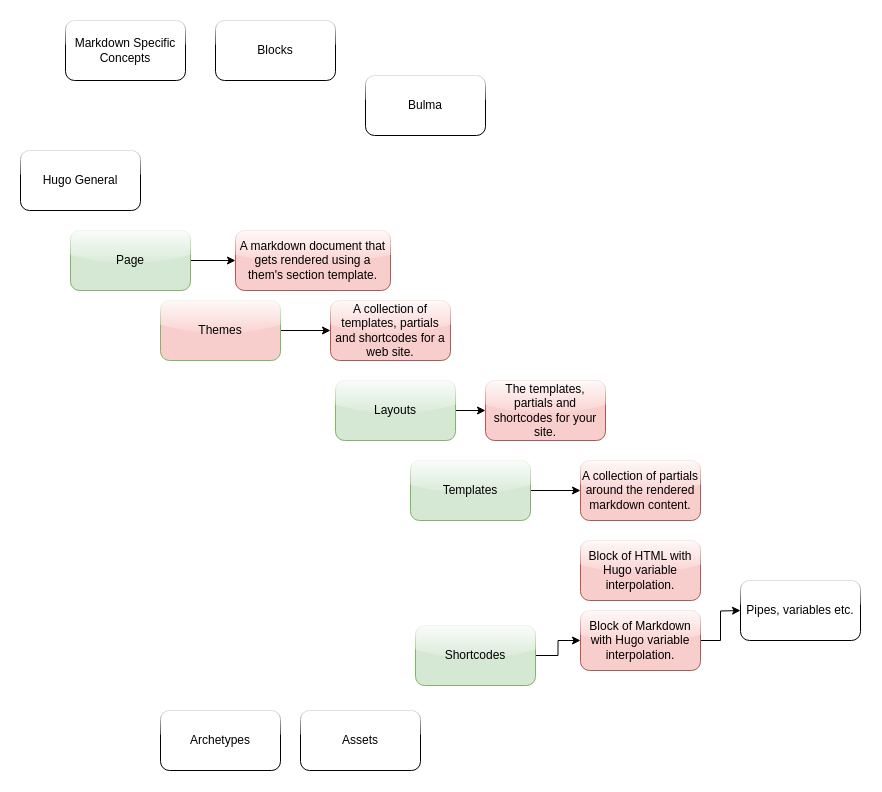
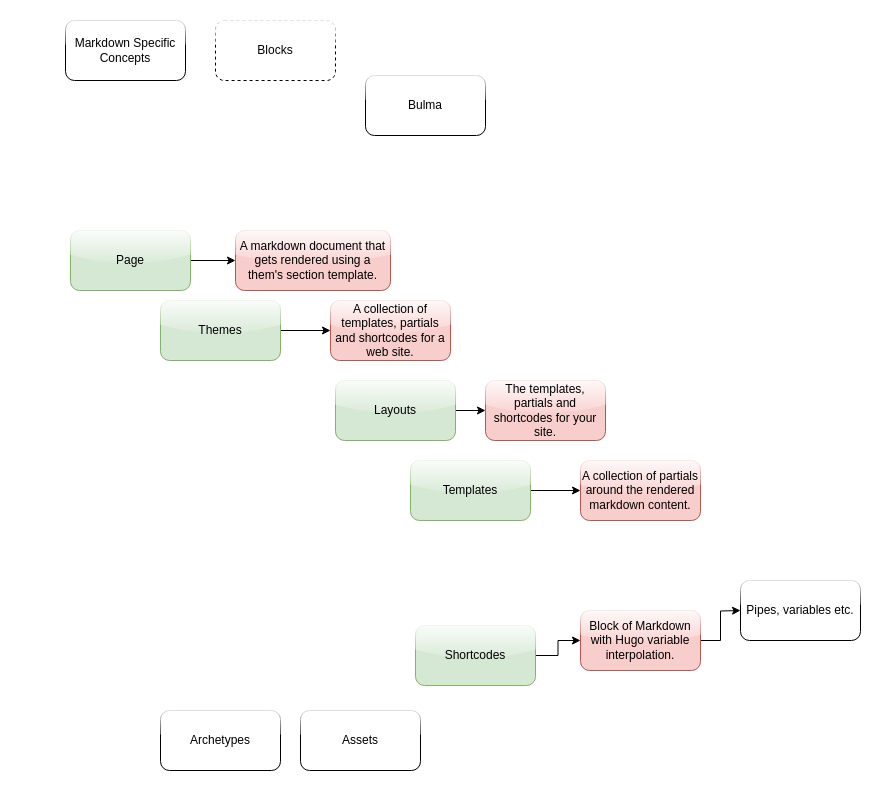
node "Blocks": style solid -> dashed
node "Hugo General": removed
node "Themes": fillcolor #f8cecc -> #d5e8d4
node "Block of HTML with Hugo variable interpolation.": removed
